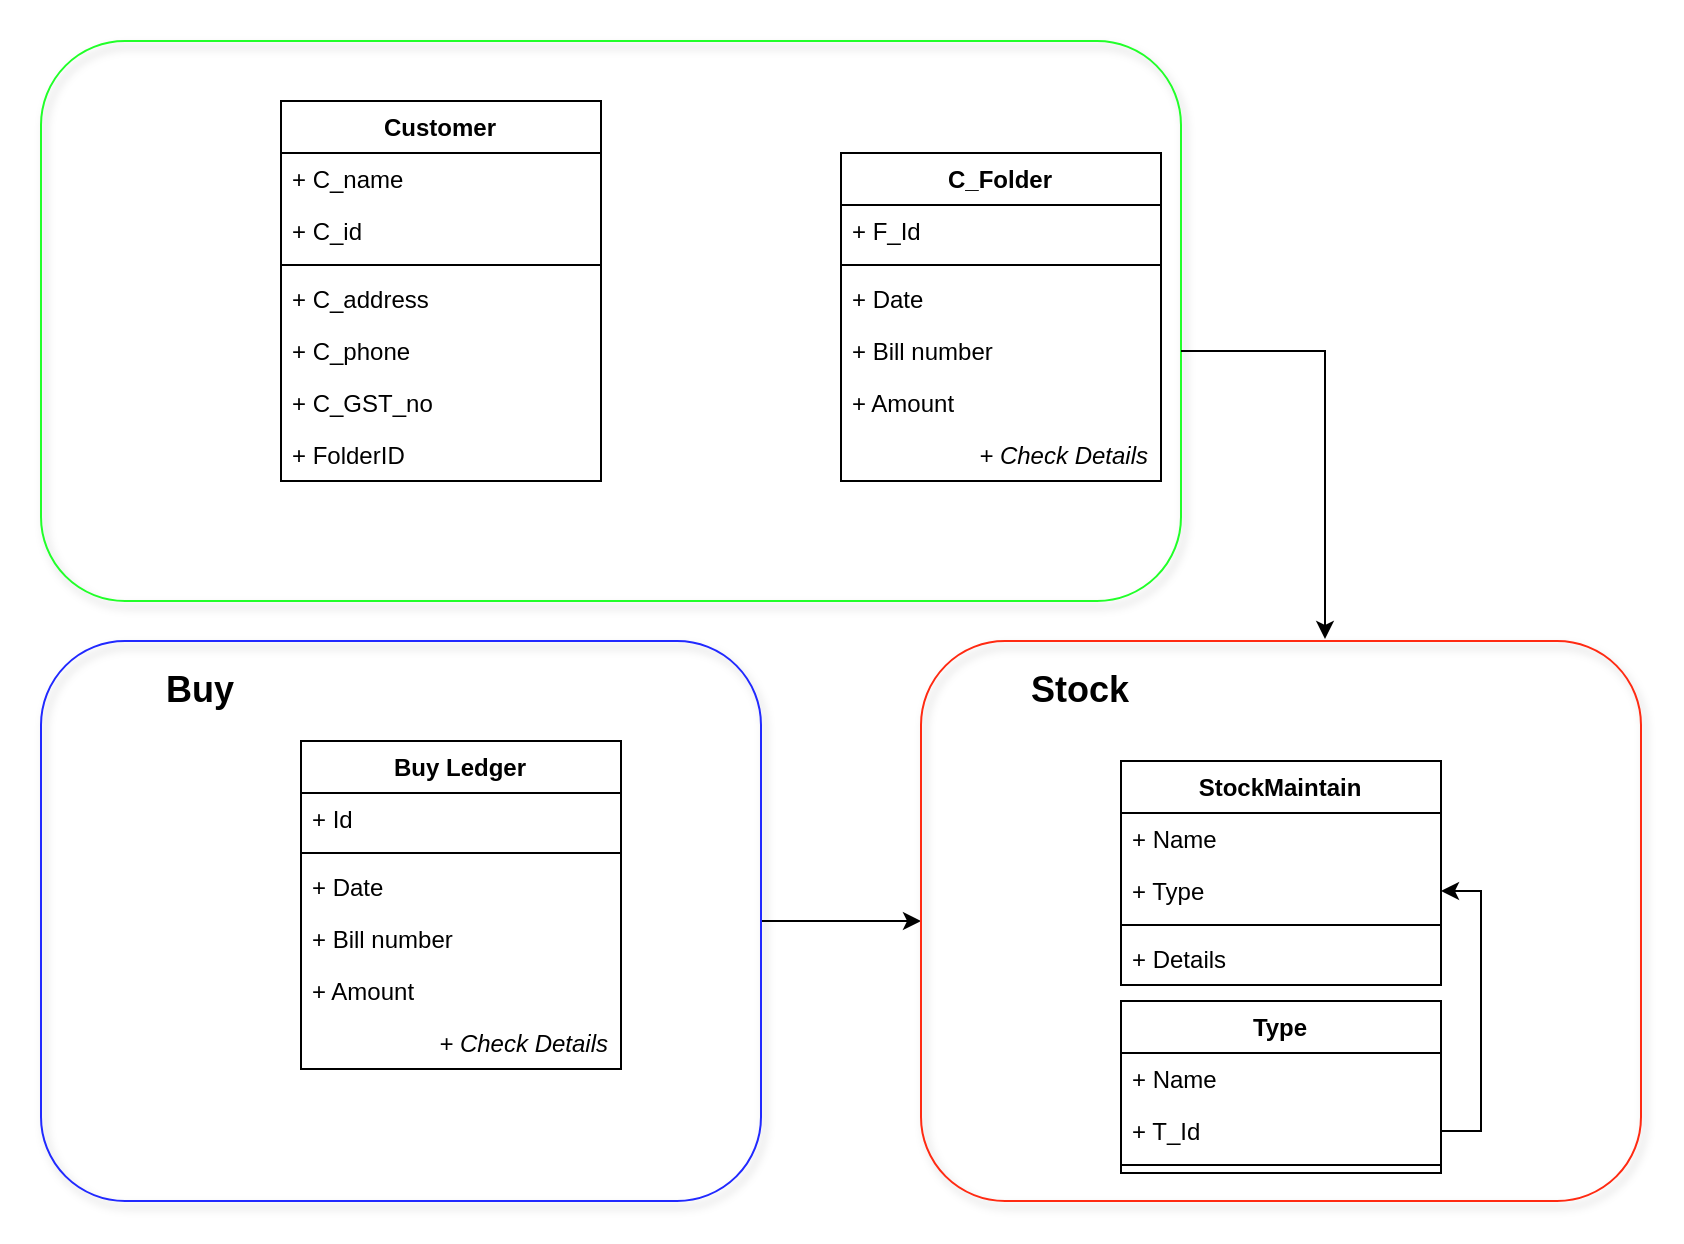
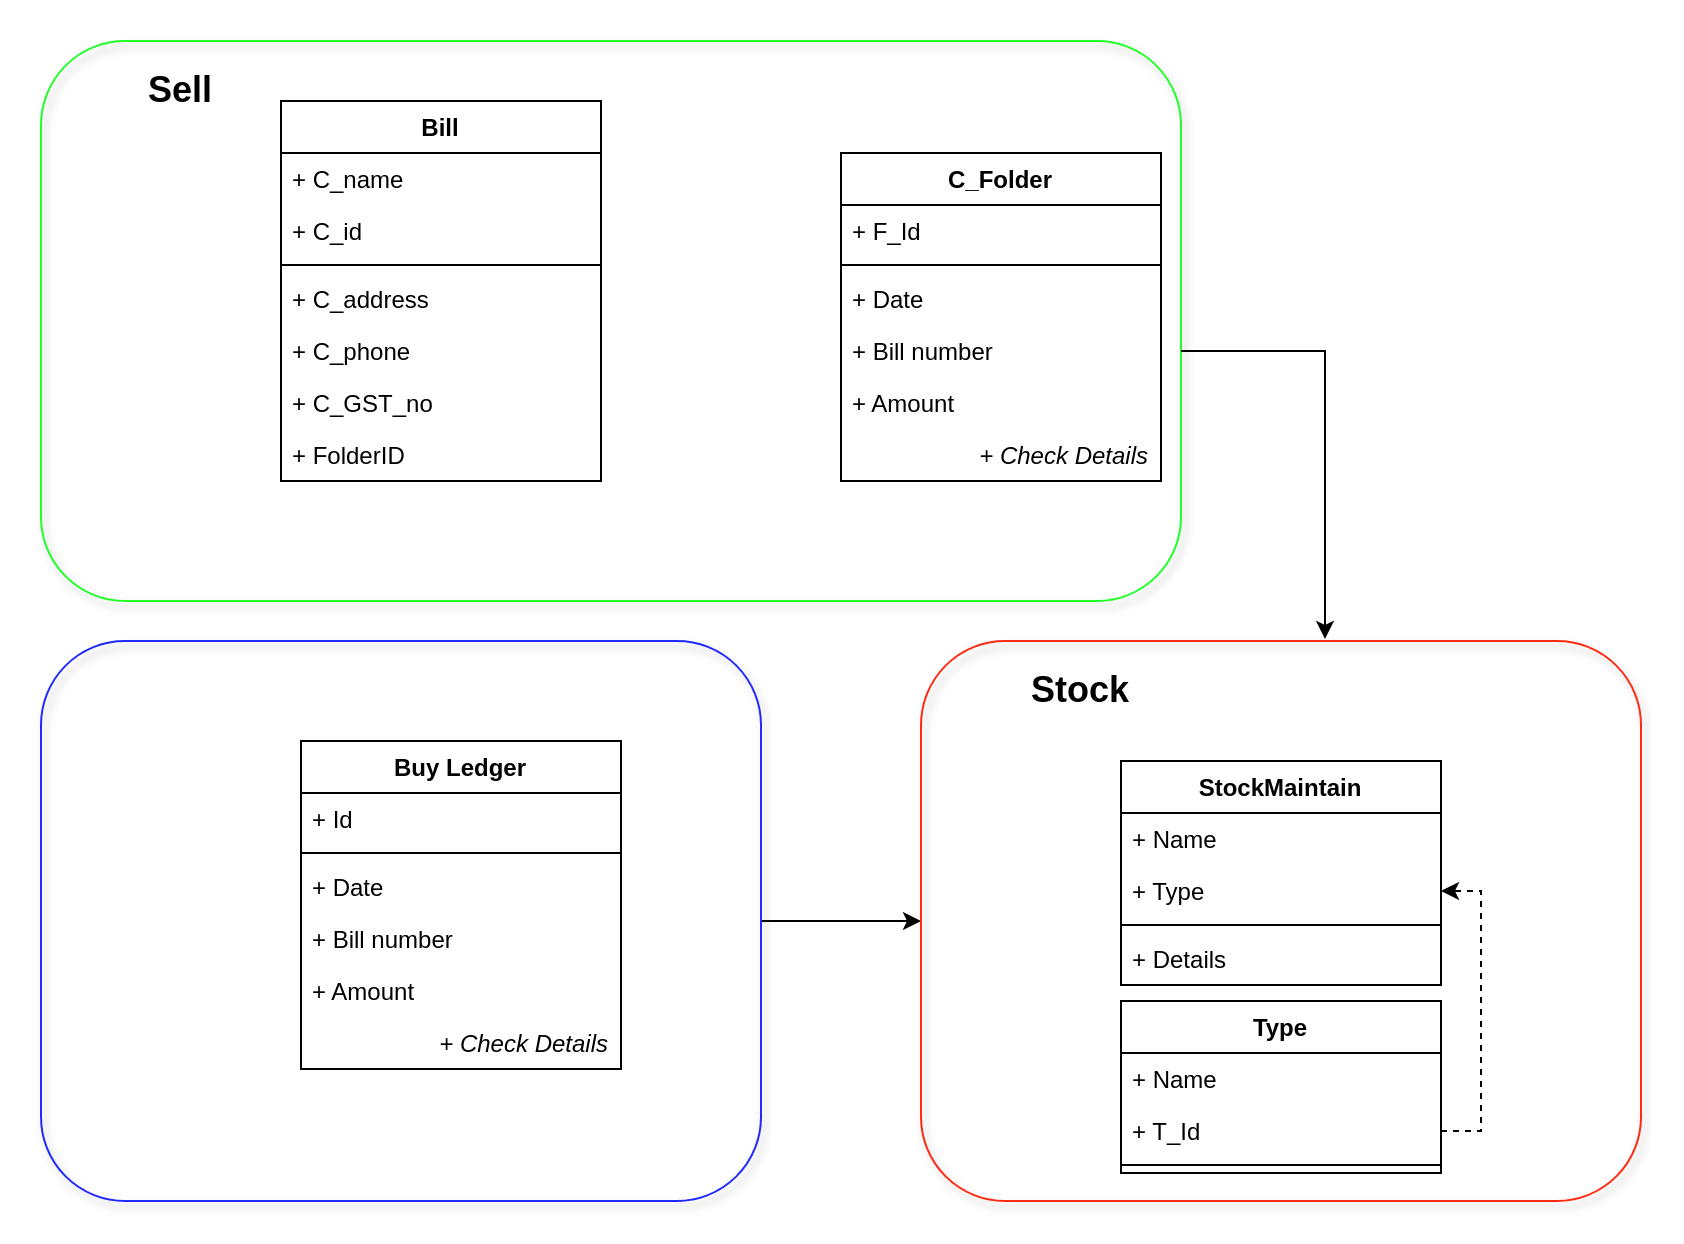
node "Sell": added
node "Customer": label "Customer" -> "Bill"
node "Buy": removed
edge "+ T_Id" -> "+ Type": style solid -> dashed
